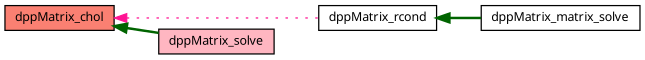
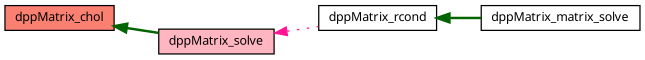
edge "dppMatrix_rcond" -> "dppMatrix_chol": now "dppMatrix_rcond" -> "dppMatrix_solve"
